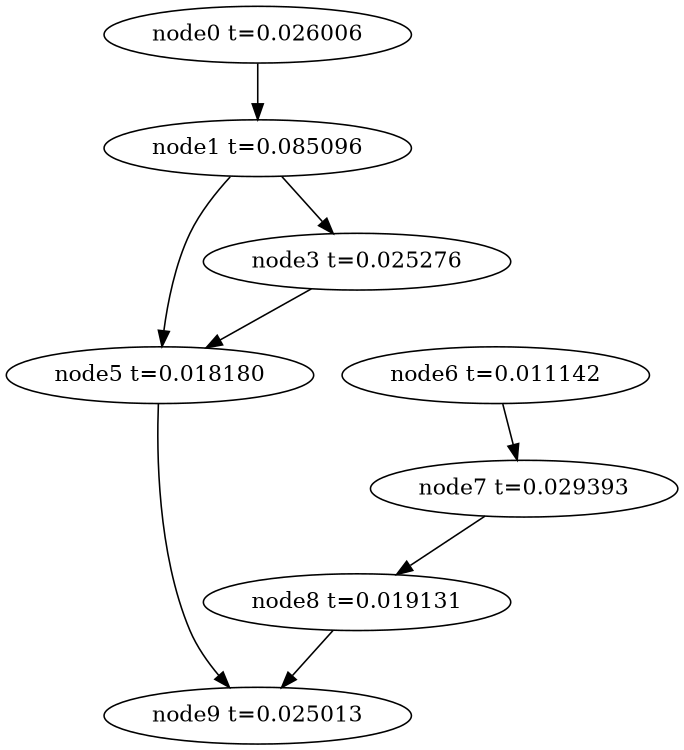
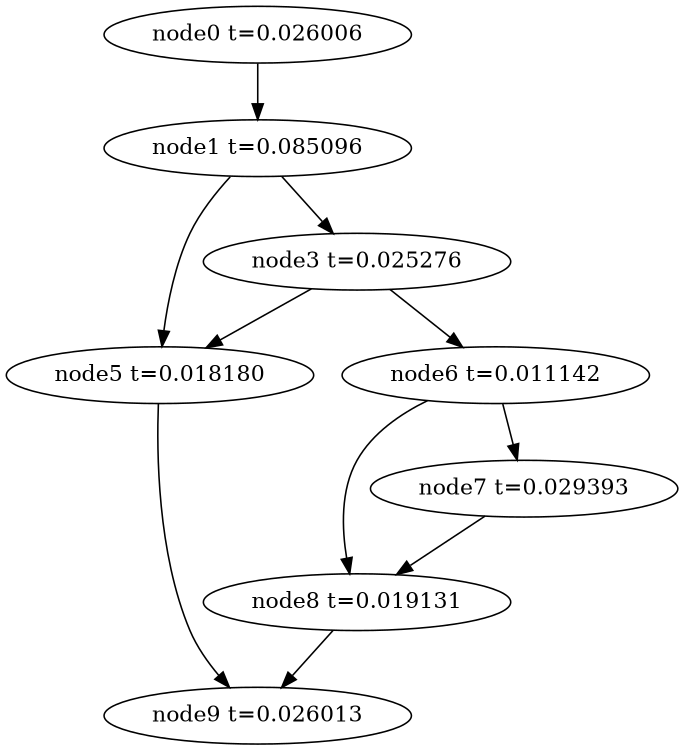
edge "node3 t=0.025276" -> "node6 t=0.011142": added
edge "node6 t=0.011142" -> "node8 t=0.019131": added
node "node9 t=0.025013": label "node9 t=0.025013" -> "node9 t=0.026013"
